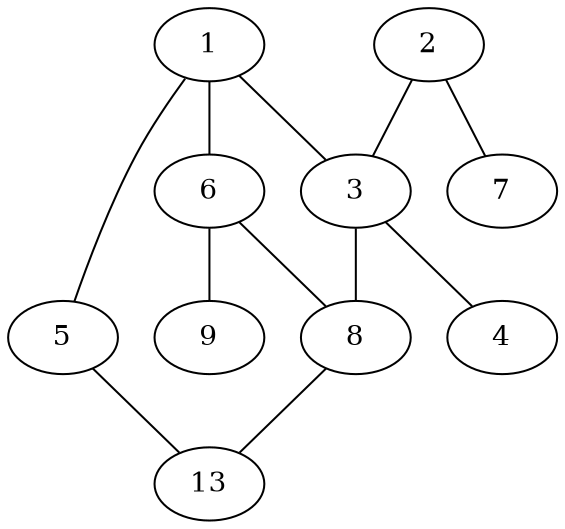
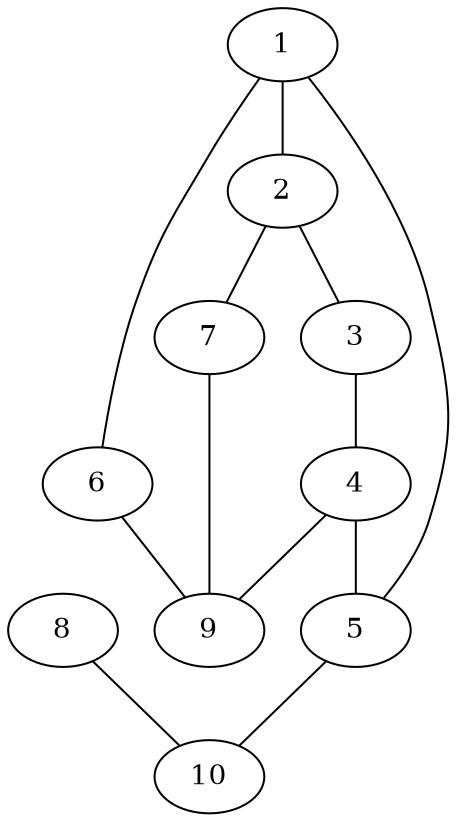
edge "1" -- "3": now "1" -- "2"
edge "6" -- "8": removed
edge "3" -- "8": removed
node "13": label "13" -> "10"
edge "7" -- "9": added
edge "4" -- "9": added
edge "4" -- "5": added
